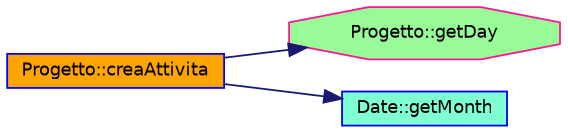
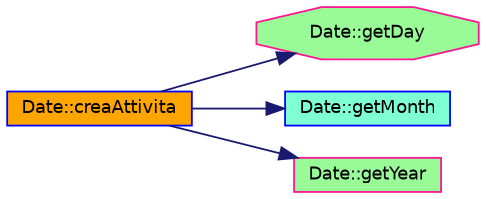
node "Progetto::getDay": label "Progetto::getDay" -> "Date::getDay"
node "Progetto::creaAttivita": label "Progetto::creaAttivita" -> "Date::creaAttivita"
node "Date::getYear": added
